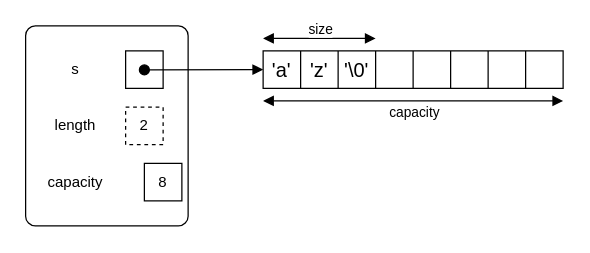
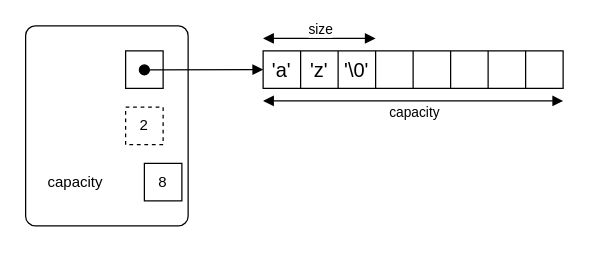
node "s": removed
node "length": removed
